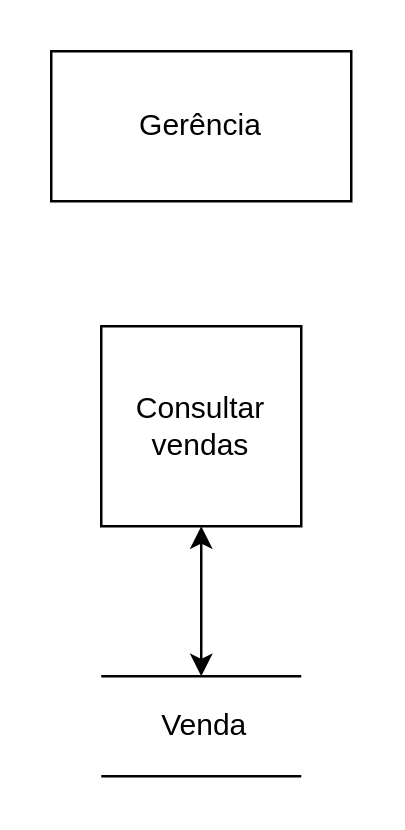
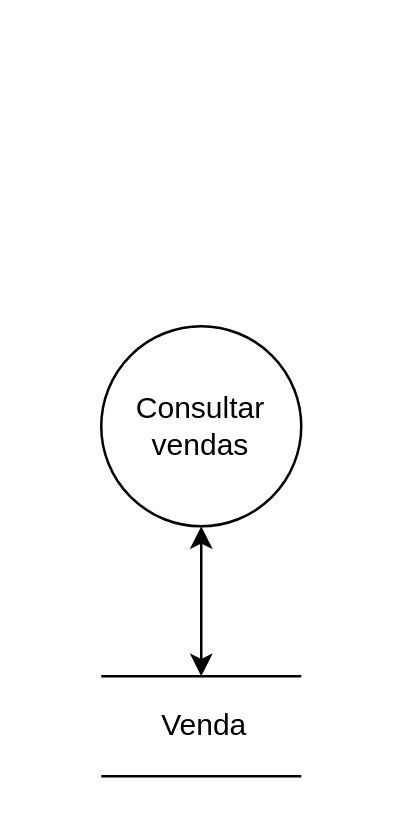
node "Gerência": removed
node "Consultar vendas": shape rectangle -> ellipse
